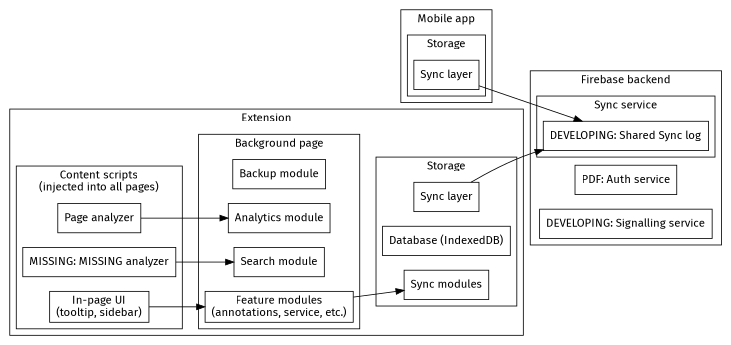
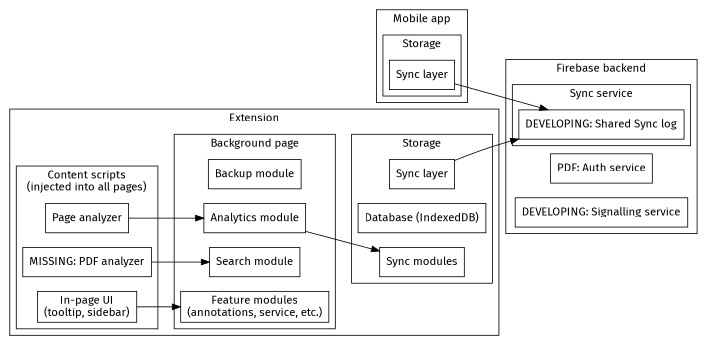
node "MISSING: MISSING analyzer": label "MISSING: MISSING analyzer" -> "MISSING: PDF analyzer"
edge "Feature modules (annotations, service, etc.)" -> "Sync modules": now "Analytics module" -> "Sync modules"
